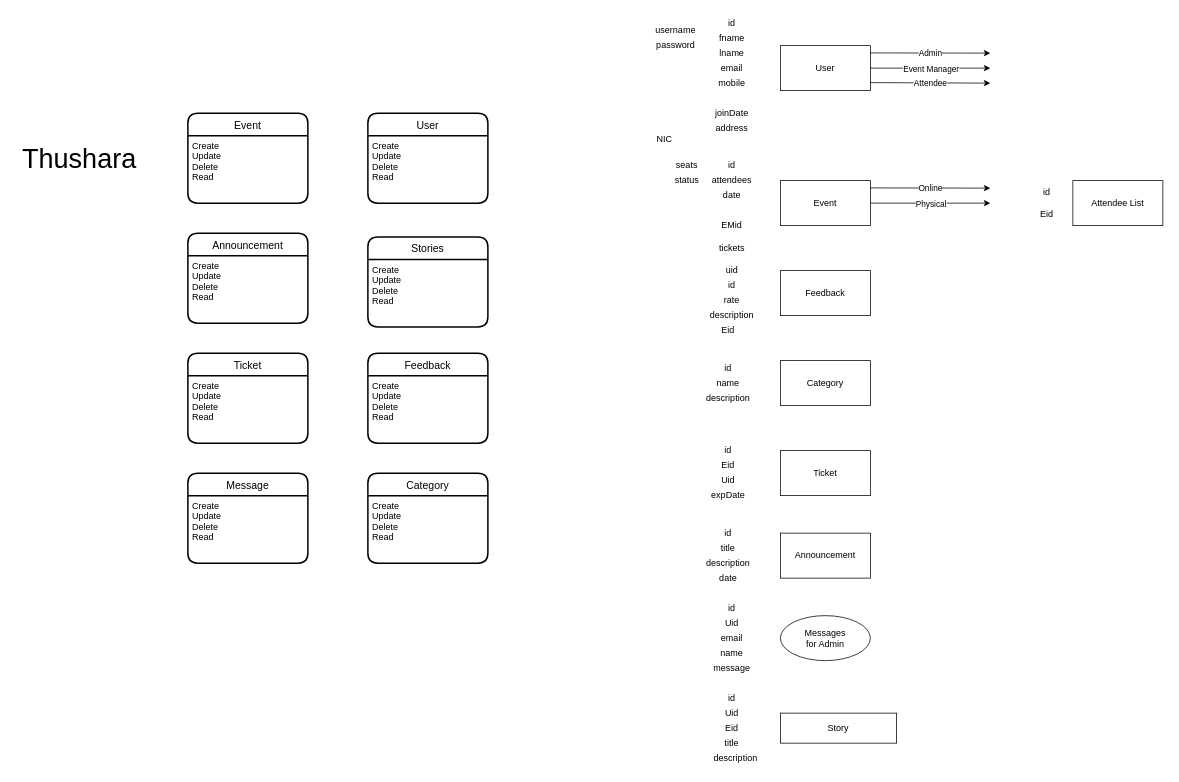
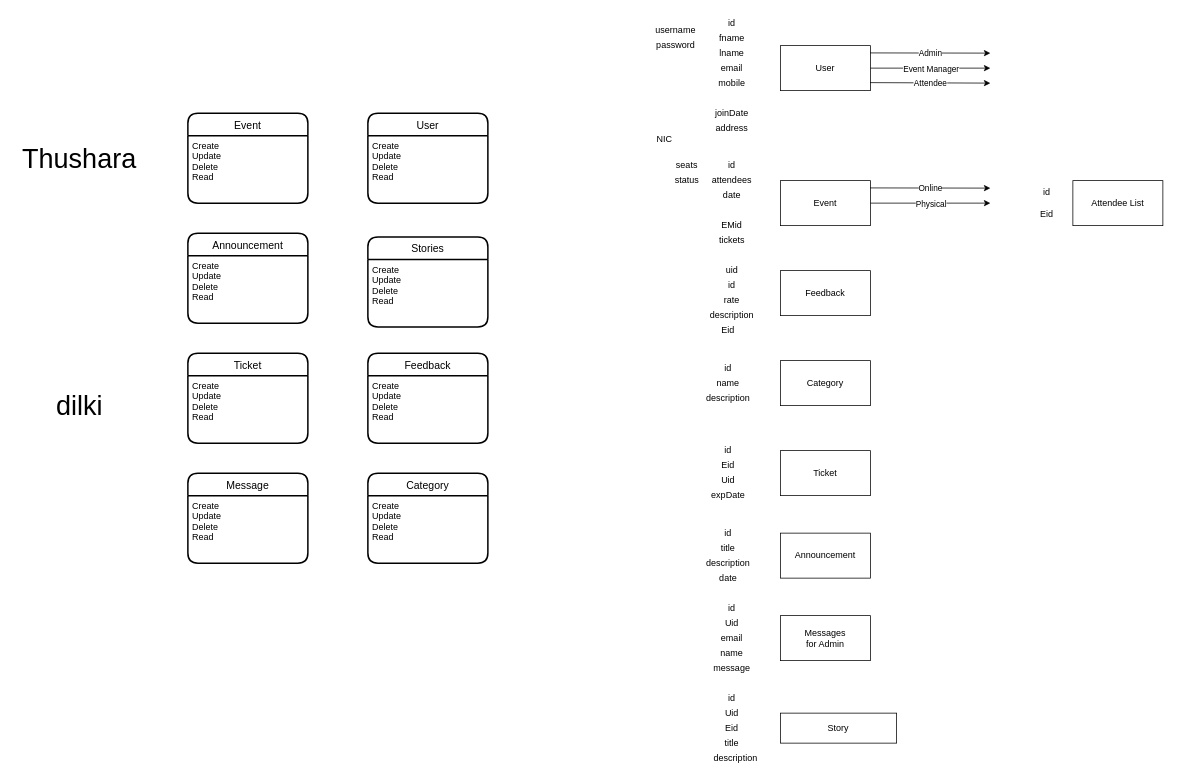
node "tickets": moved (732, 248) -> (732, 240)
node "dilki": added
node "Messages for Admin": shape ellipse -> rectangle
